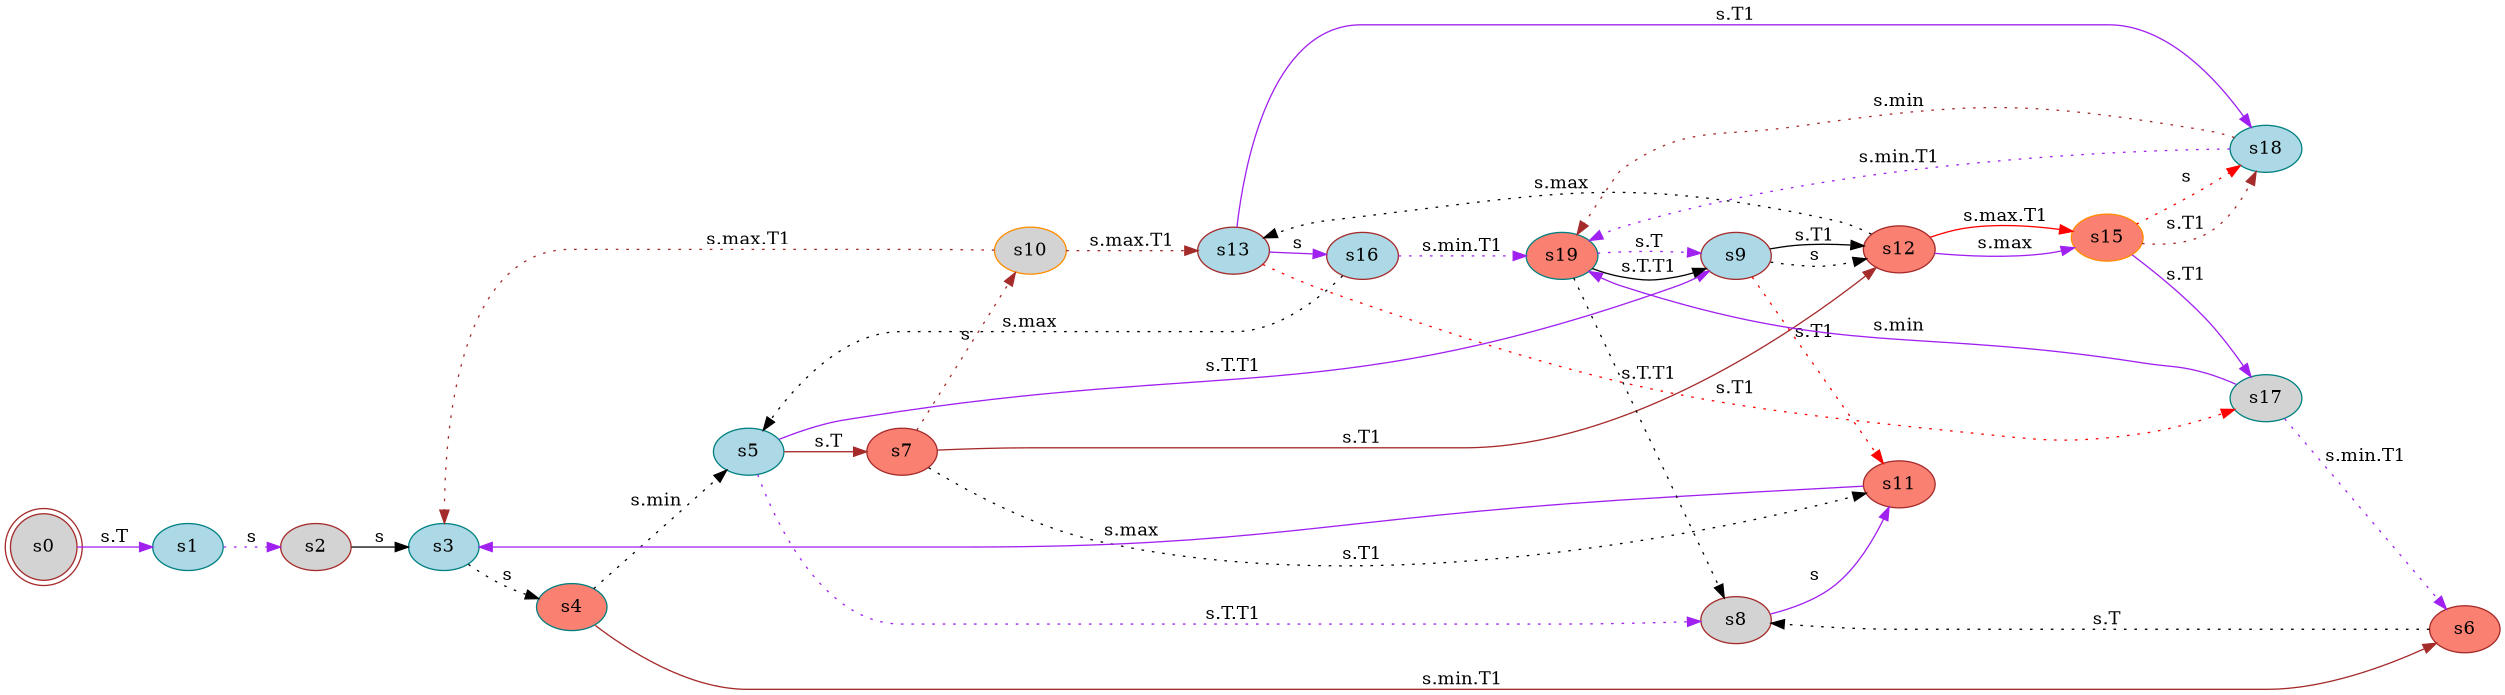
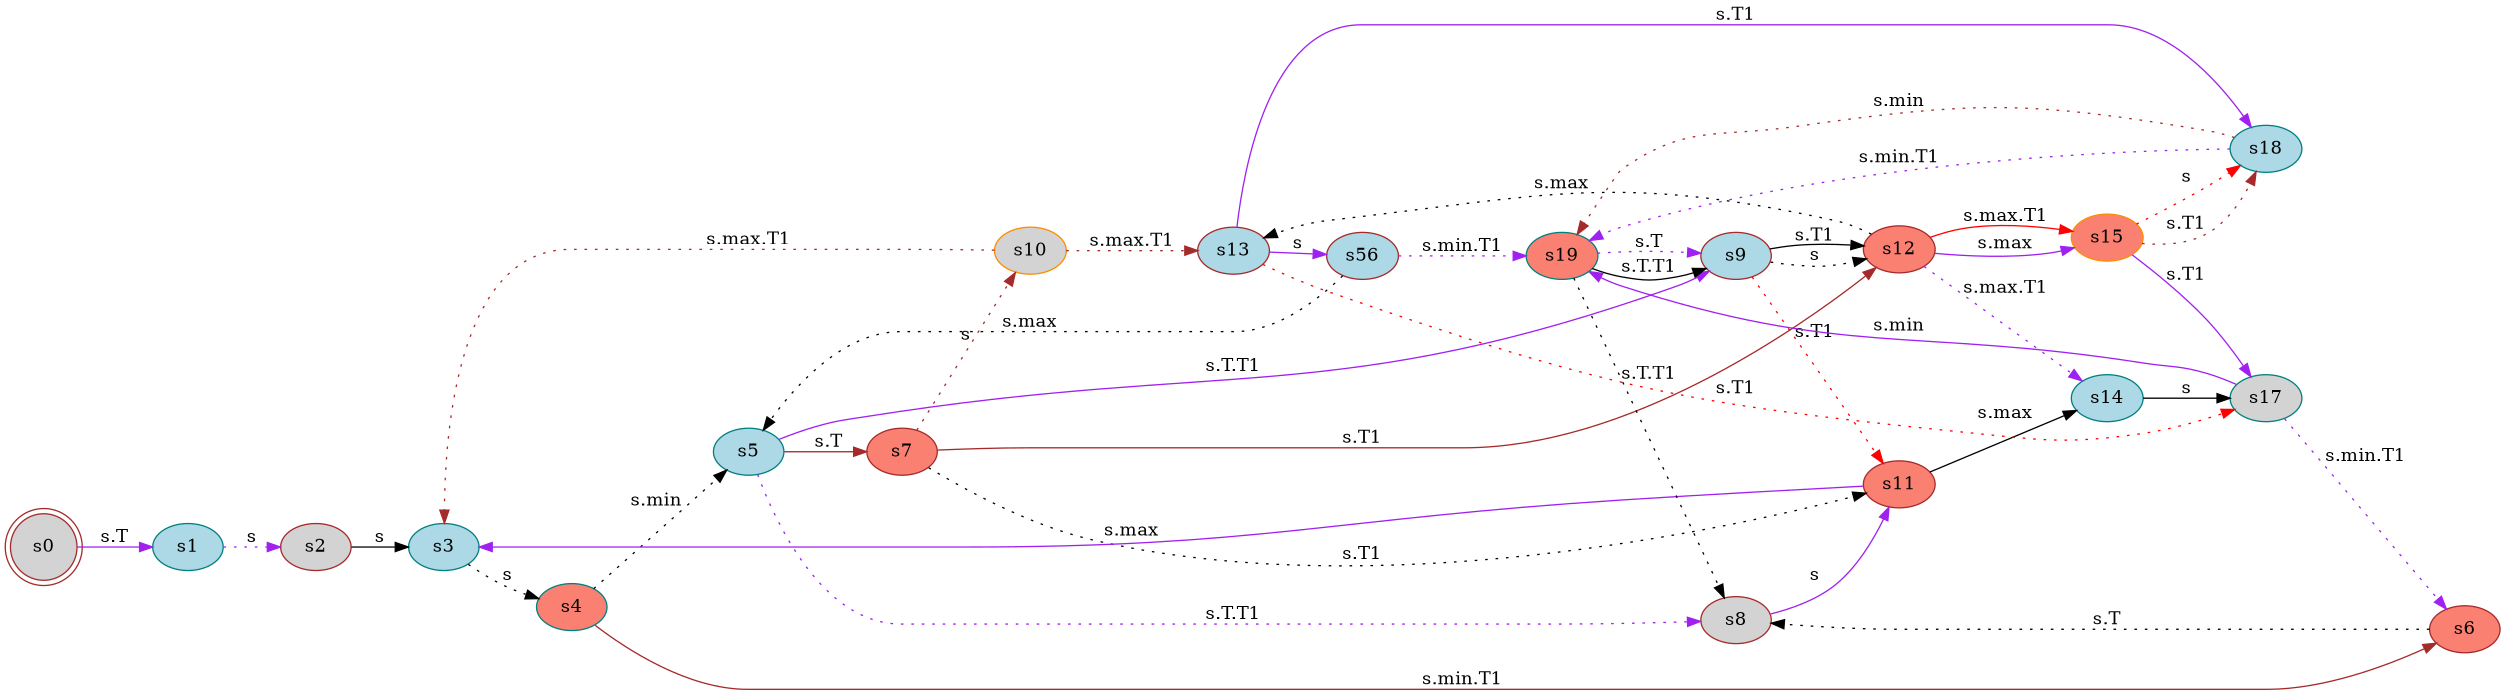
node "s16": label "s16" -> "s56"
node "s14": added
